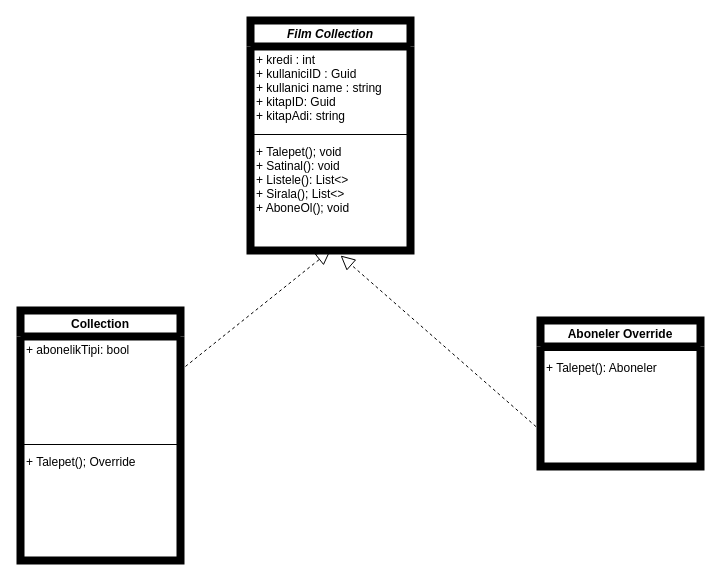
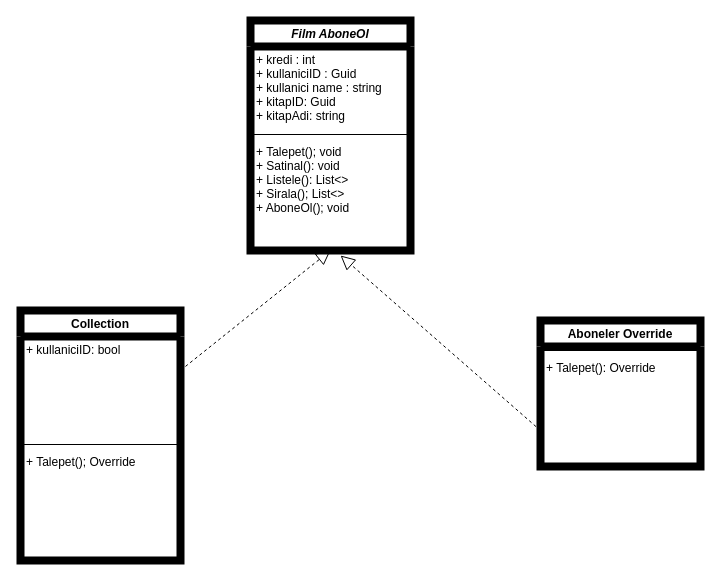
node "Film Collection": label "Film Collection" -> "Film AboneOl"
node "+ abonelikTipi: bool": label "+ abonelikTipi: bool" -> "+ kullaniciID: bool"
node "+ Talepet(): Aboneler": label "+ Talepet(): Aboneler" -> "+ Talepet(): Override"
